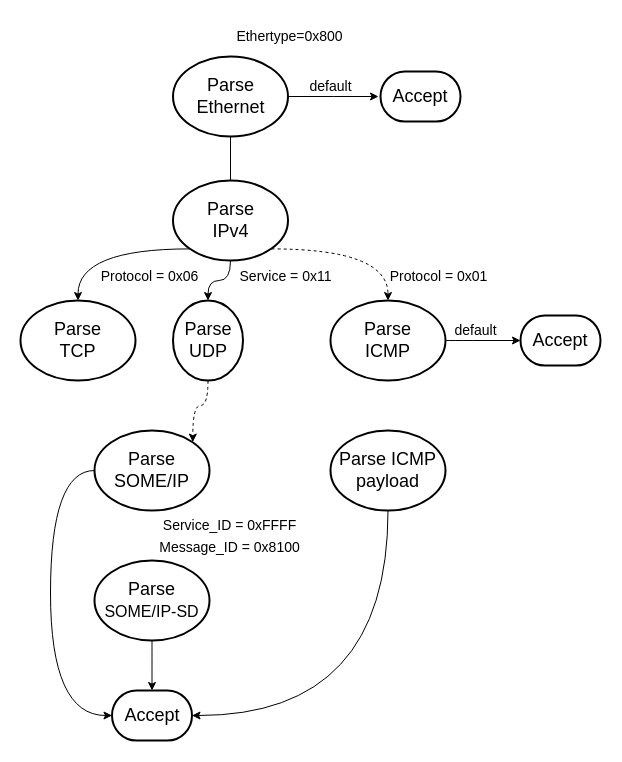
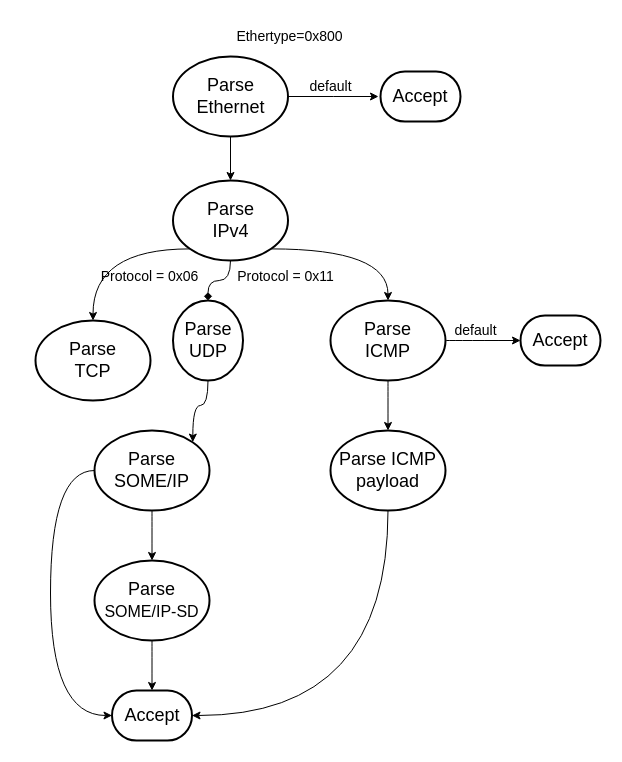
edge "Parse Ethernet" -- "Parse IPv4": arrowhead none -> classic
edge "Parse IPv4" -> "Parse ICMP": style dashed -> solid
node "Service = 0x11": label "Service = 0x11" -> "Protocol = 0x11"
node "Protocol = 0x01": removed
edge "Parse IPv4" -> "Parse UDP": arrowhead classic -> diamond
node "Parse TCP": moved (78, 341) -> (93, 361)
edge "Parse ICMP" -> "Parse ICMP payload": added
edge "Parse UDP" -> "Parse SOME/IP": style dashed -> solid
edge "Parse SOME/IP" -> "Parse SOME/IP-SD": added
node "Service_ID = 0xFFFF Message_ID = 0x8100": removed
